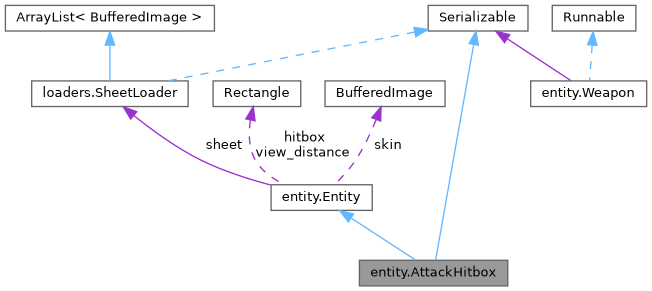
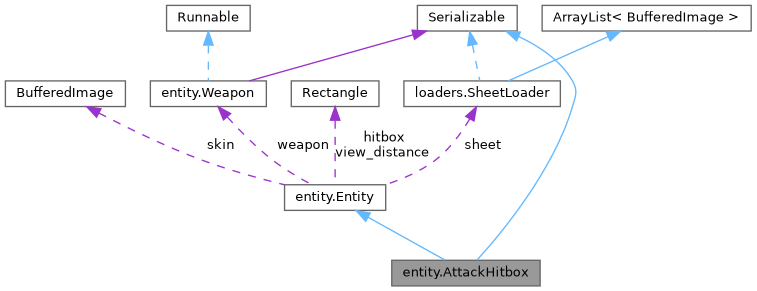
edge "entity.Entity" -> "entity.Weapon": added, label "weapon"
edge "entity.Entity" -> "loaders.SheetLoader": style solid -> dashed
